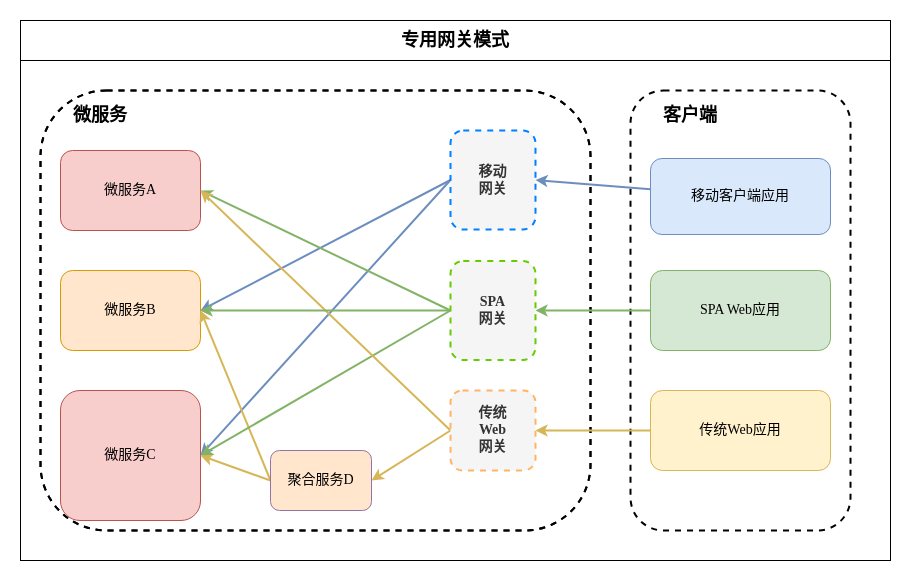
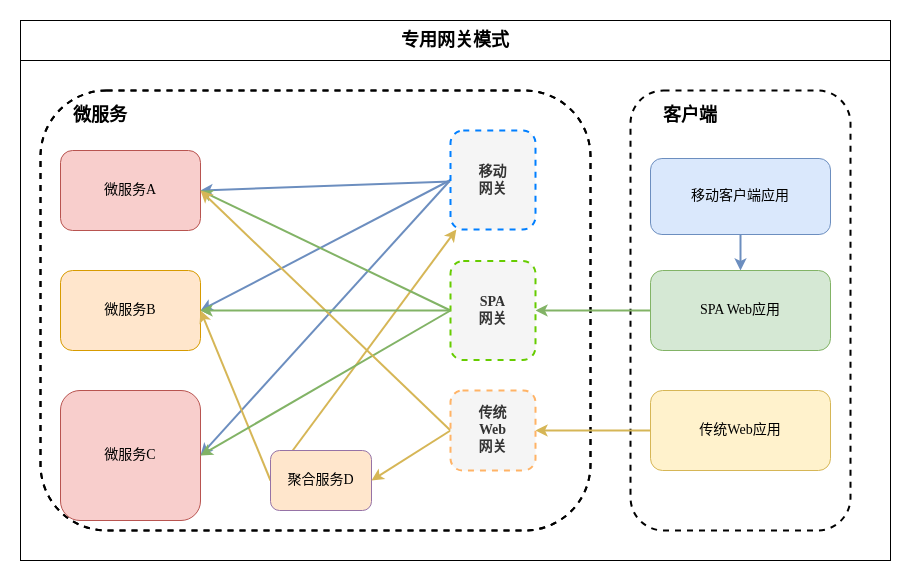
edge "移动客户端应用" -> "移动 网关": now "移动客户端应用" -> "SPA Web应用"
edge "移动 网关" -> "微服务A": added
edge "聚合服务D" -> "微服务C": now "聚合服务D" -> "移动 网关"
